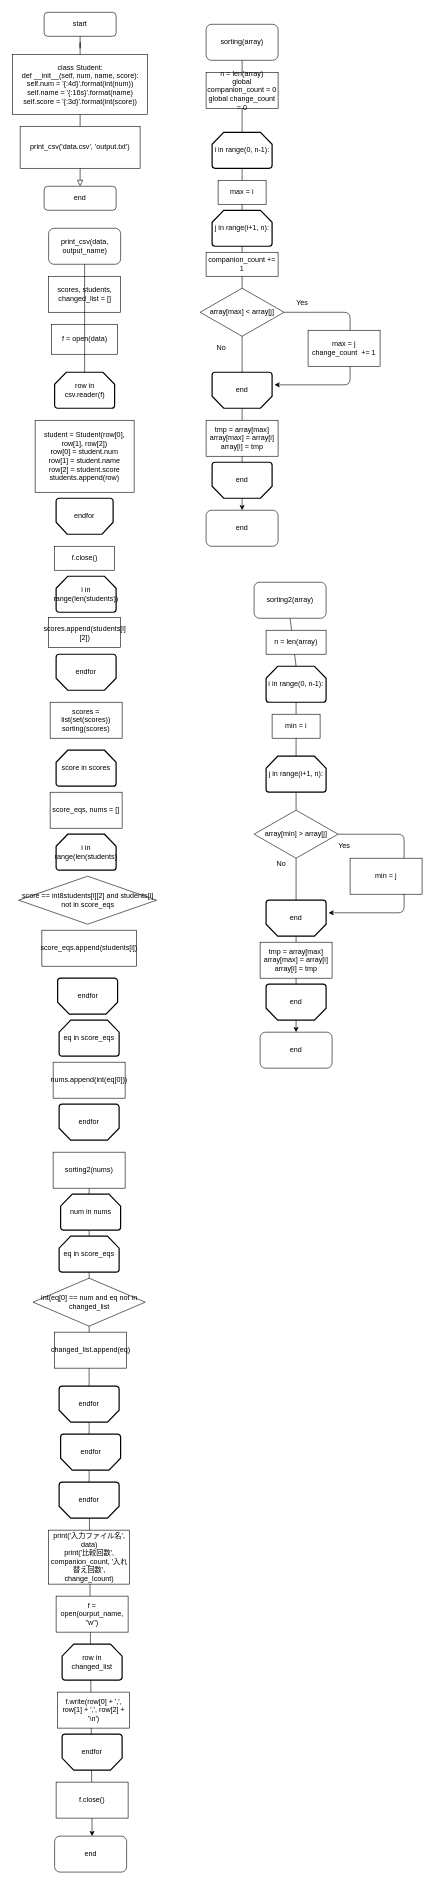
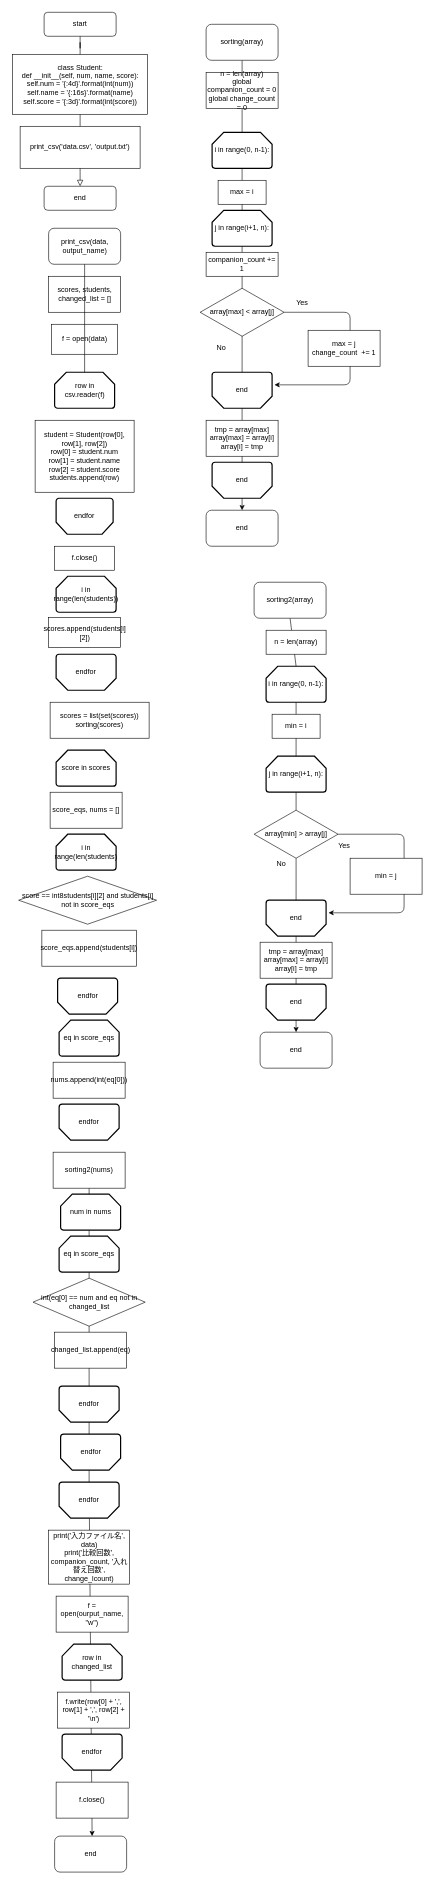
node "scores = list(set(scores)) sorting(scores)": size 72x36 -> 99x36
